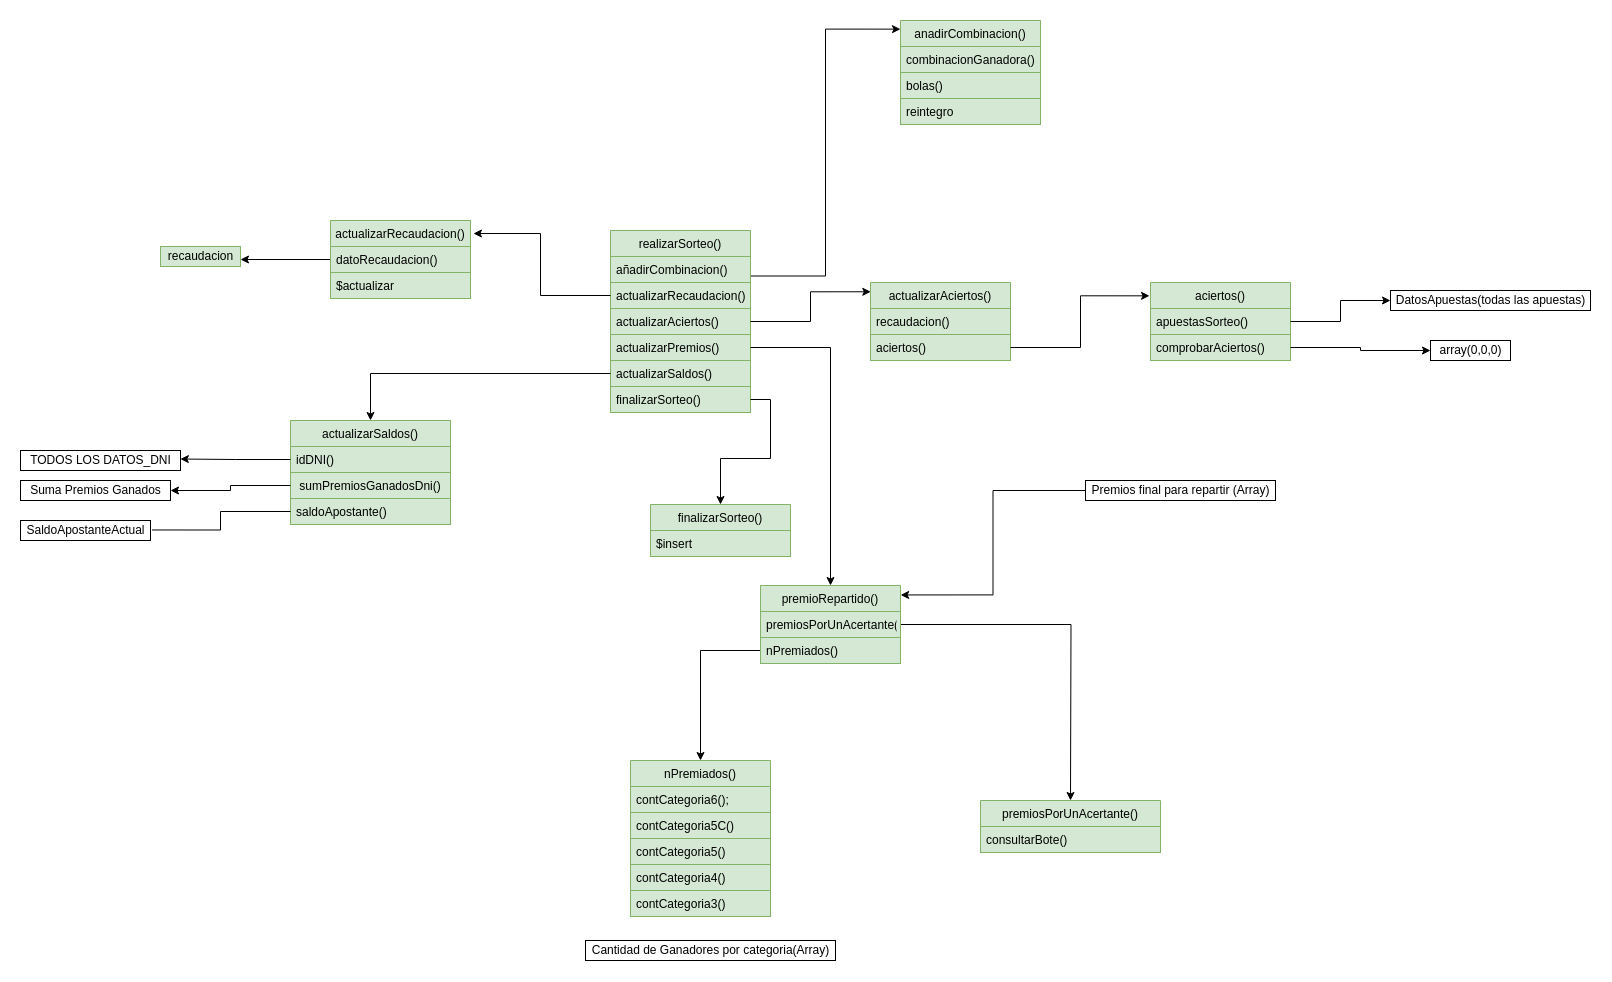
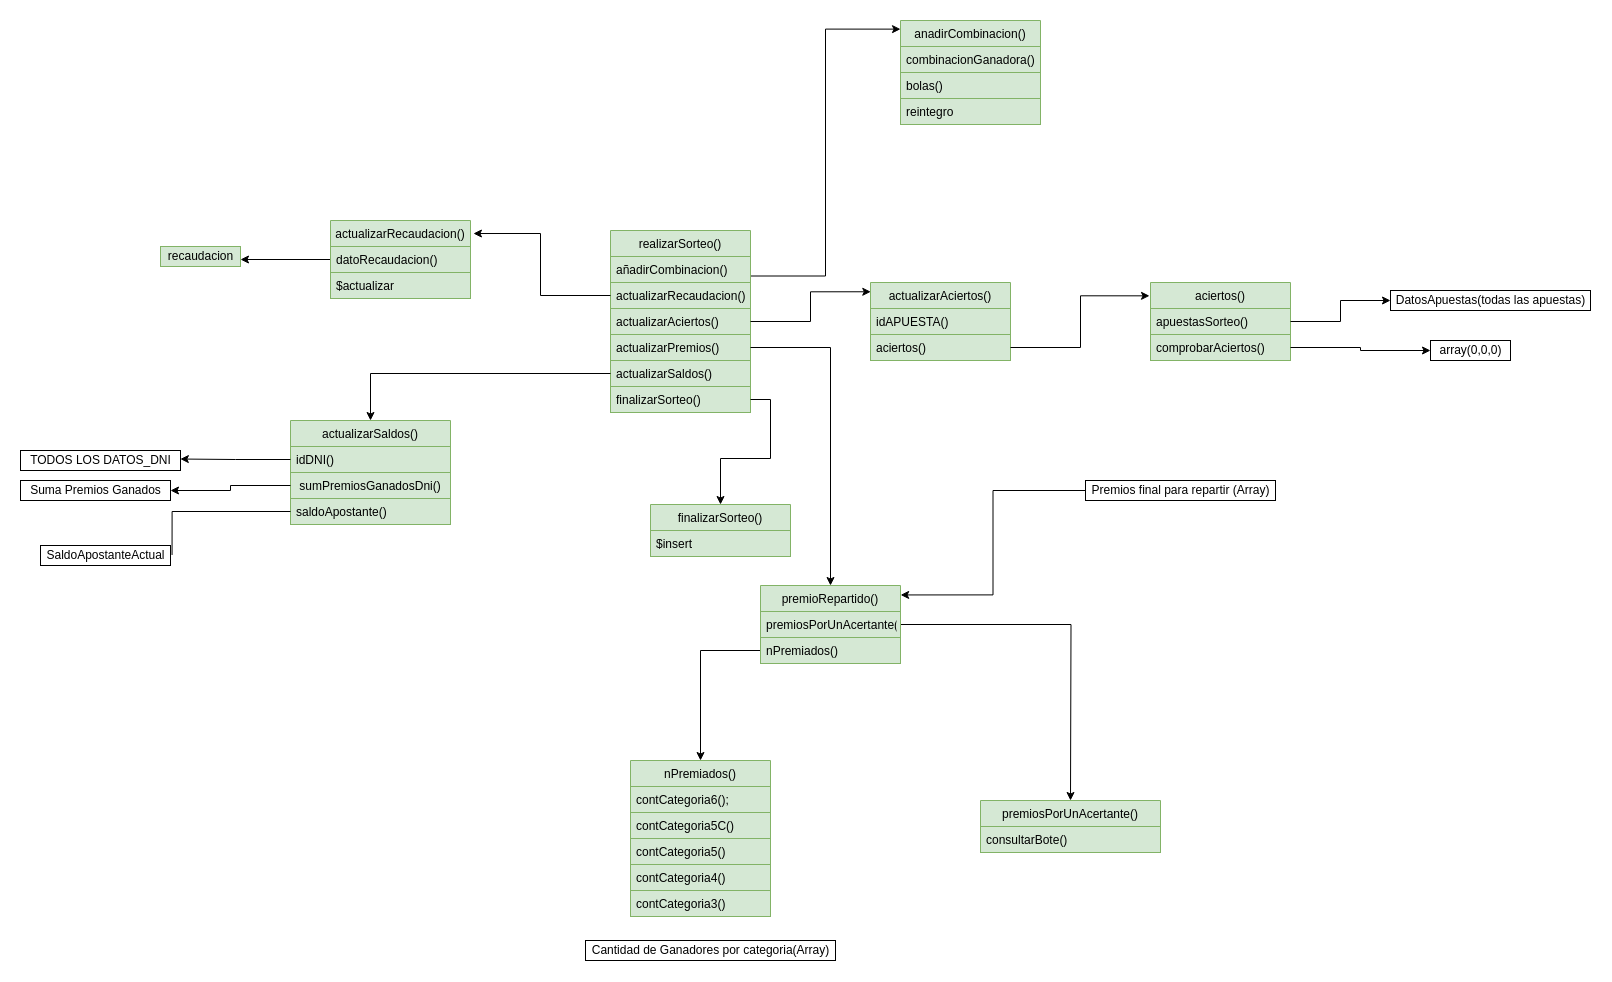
node "recaudacion()": label "recaudacion()" -> "idAPUESTA()"
node "SaldoApostanteActual": moved (86, 531) -> (106, 556)
